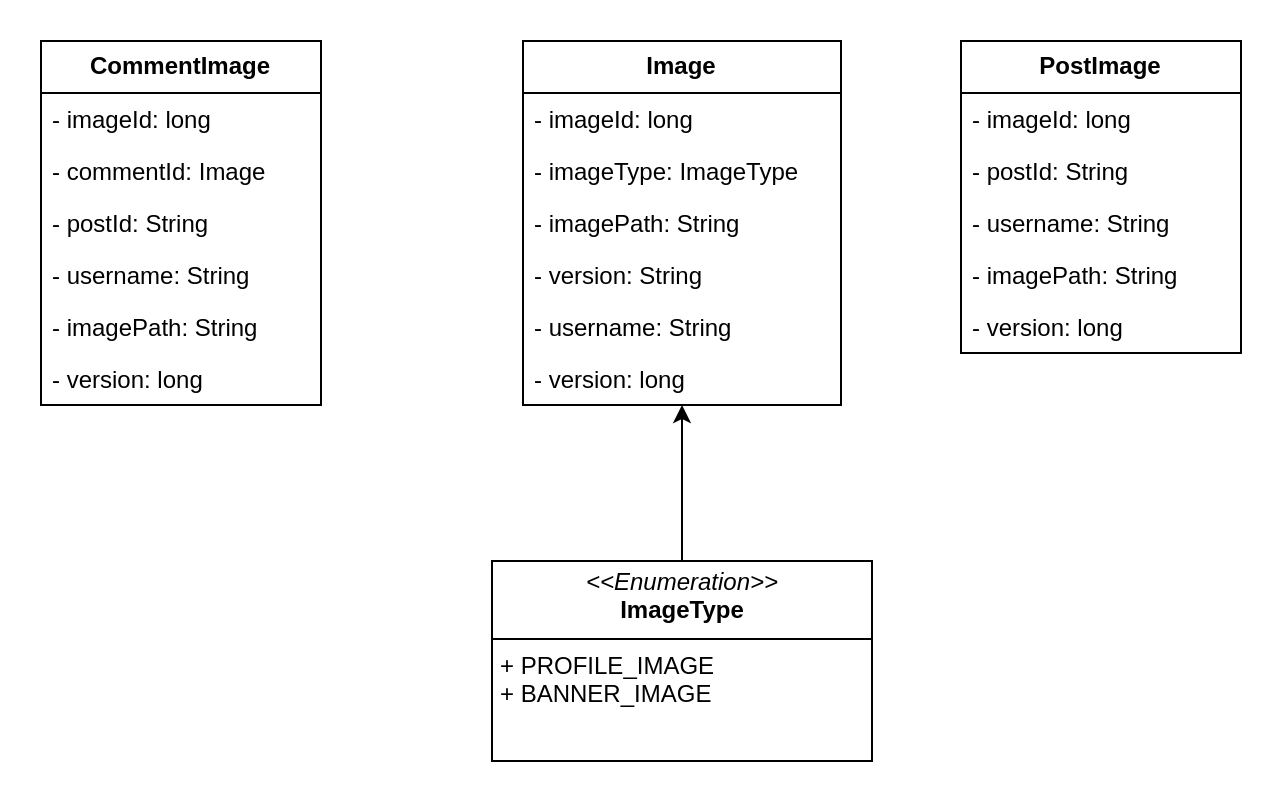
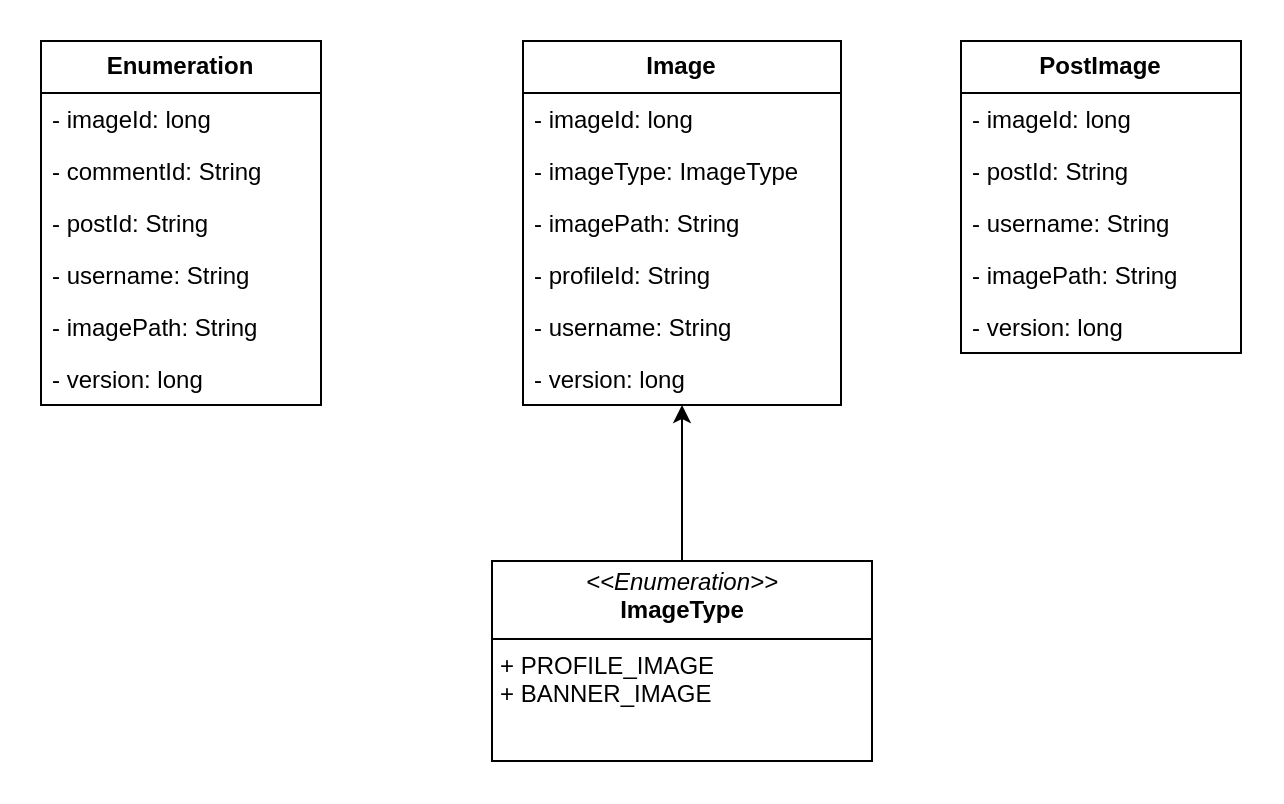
node "CommentImage": label "CommentImage" -> "Enumeration"
node "- commentId: Image": label "- commentId: Image" -> "- commentId: String"
node "- version: String": label "- version: String" -> "- profileId: String"
